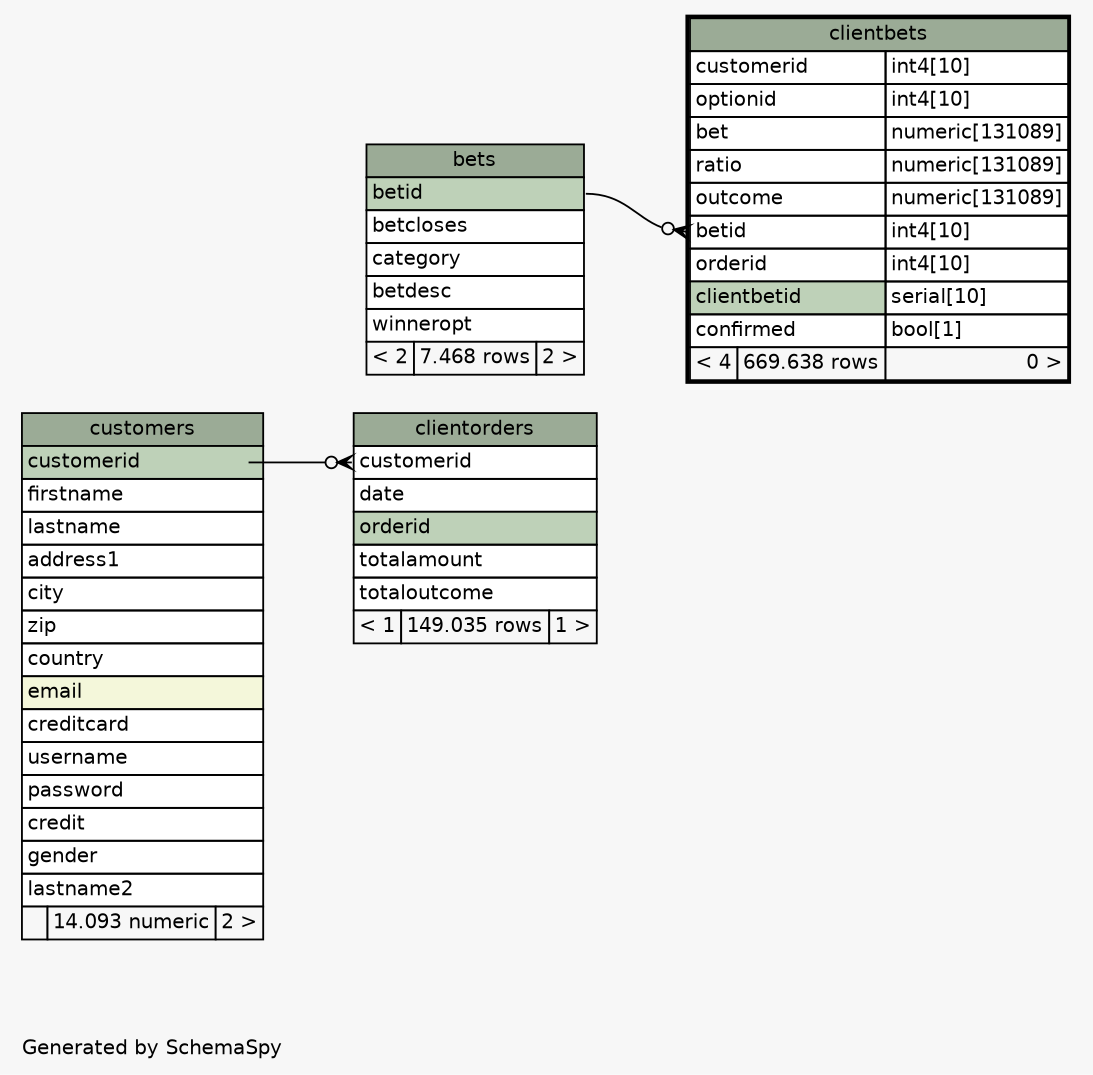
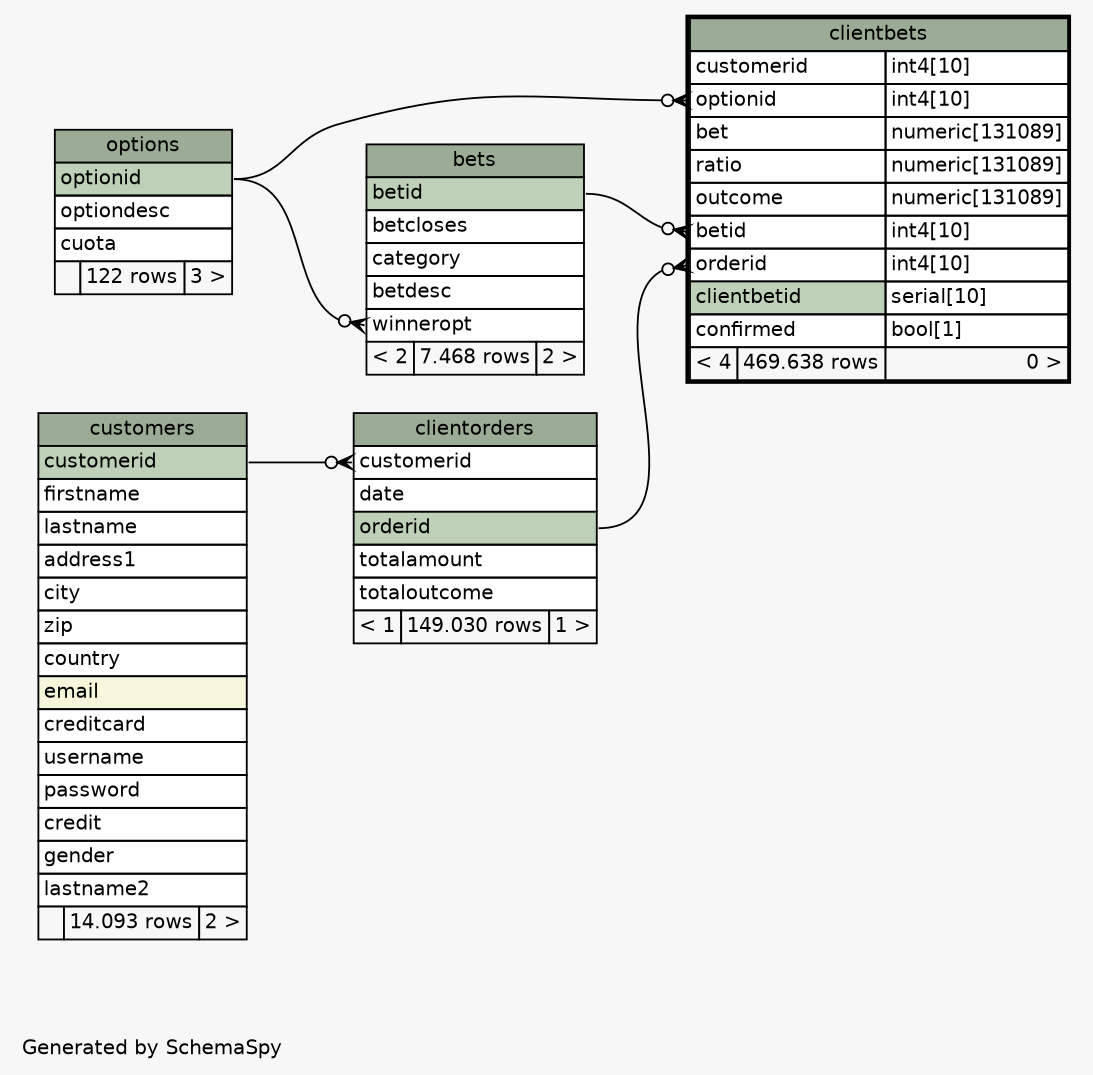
node "options": added
node "clientbets": text "669.638 rows" -> "469.638 rows"
edge "clientorders" -> "clientbets": added
node "clientorders": text "149.035 rows" -> "149.030 rows"
node "customers": text "14.093 numeric" -> "14.093 rows"
